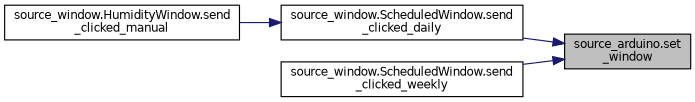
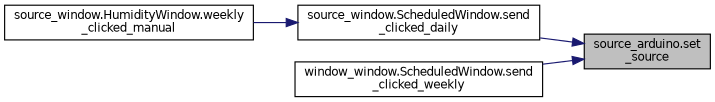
node "source_window.HumidityWindow.send _clicked_manual": label "source_window.HumidityWindow.send _clicked_manual" -> "source_window.HumidityWindow.weekly _clicked_manual"
node "source_arduino.set _window": label "source_arduino.set _window" -> "source_arduino.set _source"
node "source_window.ScheduledWindow.send _clicked_weekly": label "source_window.ScheduledWindow.send _clicked_weekly" -> "window_window.ScheduledWindow.send _clicked_weekly"
